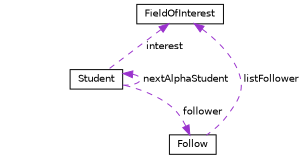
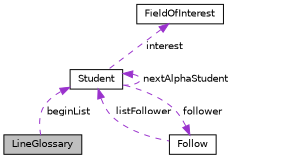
edge "Follow" -> "FieldOfInterest": now "Follow" -> "Student"
node "LineGlossary": added
